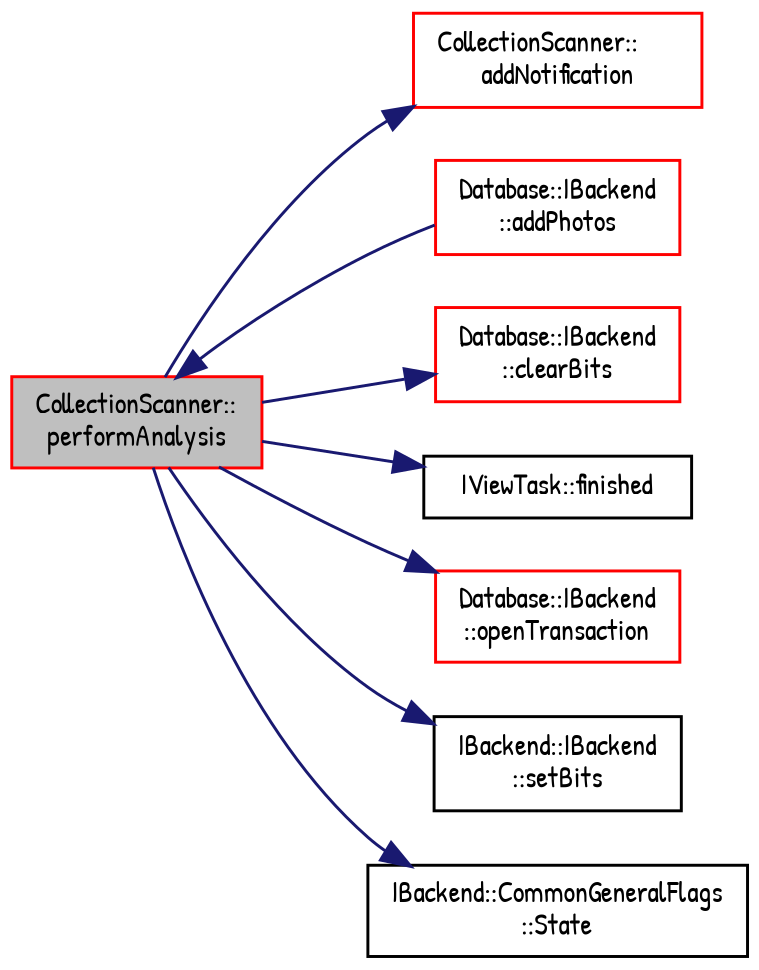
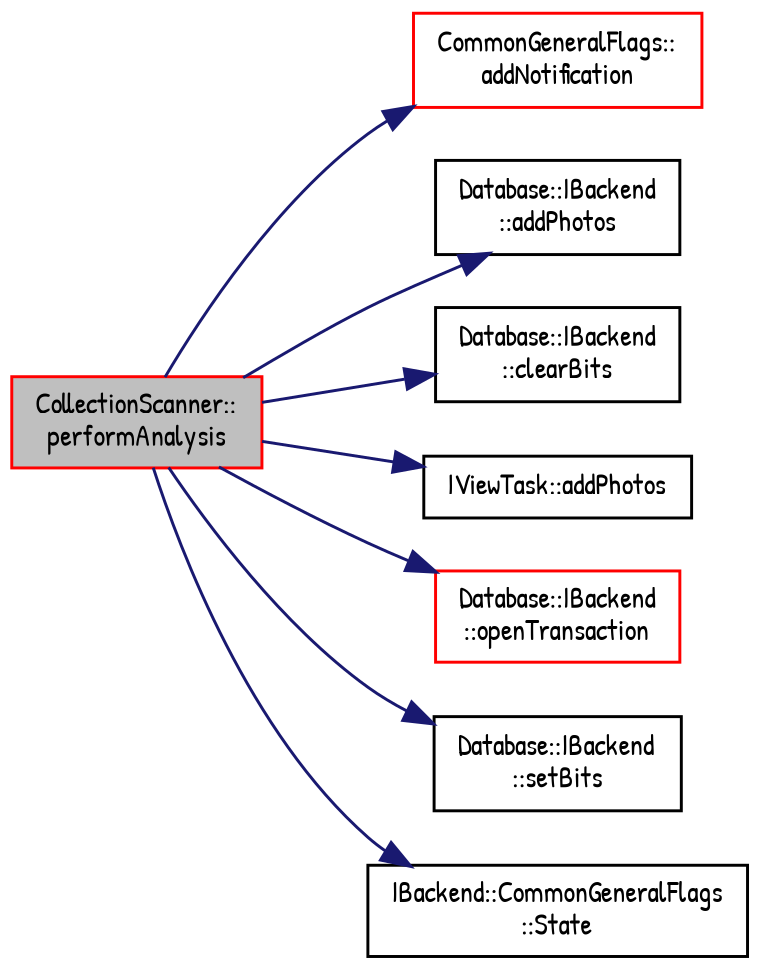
node "CollectionScanner:: addNotification": label "CollectionScanner:: addNotification" -> "CommonGeneralFlags:: addNotification"
node "Database::IBackend ::addPhotos": color red -> black
edge "Database::IBackend ::addPhotos" -> "CollectionScanner:: performAnalysis": reversed
node "Database::IBackend ::clearBits": color red -> black
node "IViewTask::finished": label "IViewTask::finished" -> "IViewTask::addPhotos"
node "IBackend::IBackend ::setBits": label "IBackend::IBackend ::setBits" -> "Database::IBackend ::setBits"
